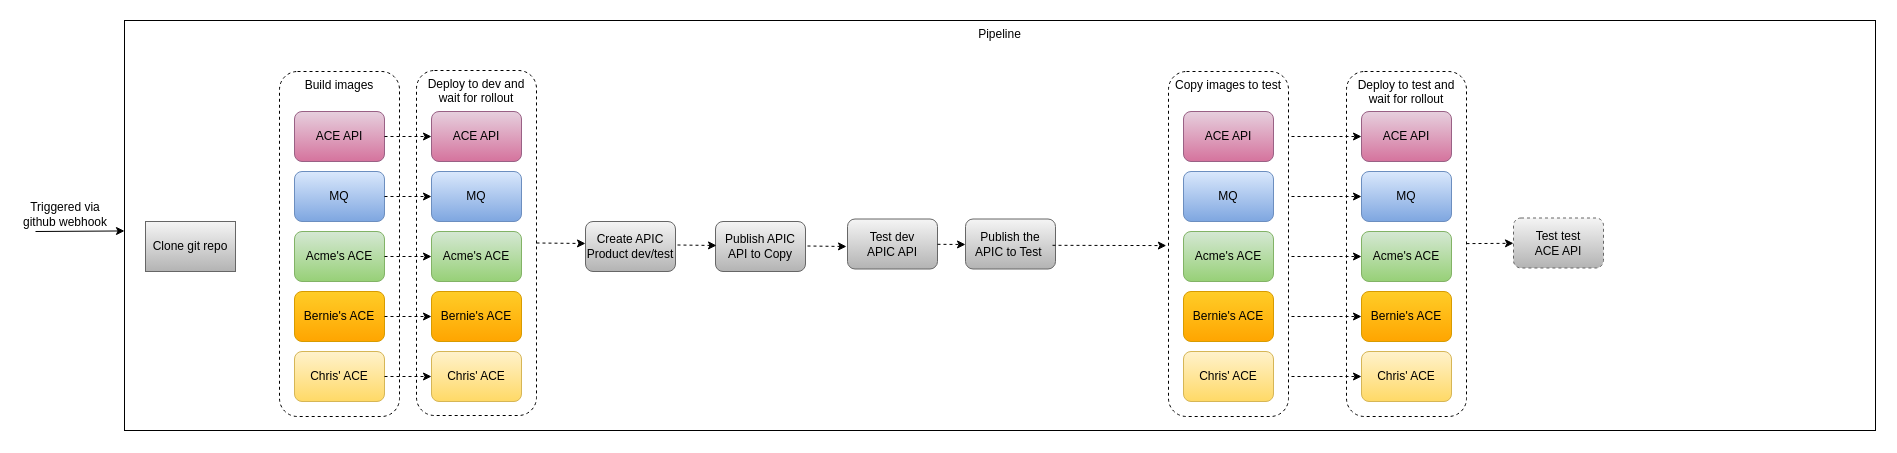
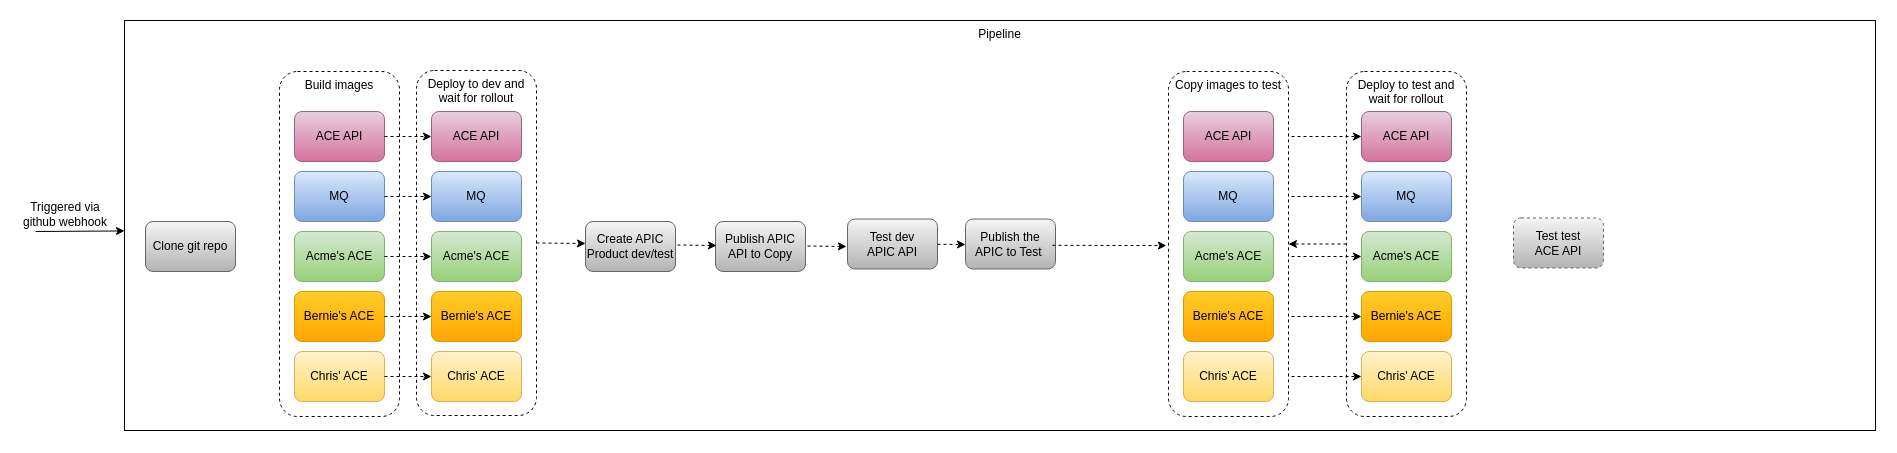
edge "Deploy to test and wait for rollout" -> "Test test ACE API": now "Deploy to test and wait for rollout" -> "Copy images to test"
node "Clone git repo": shape rectangle -> rounded rectangle
